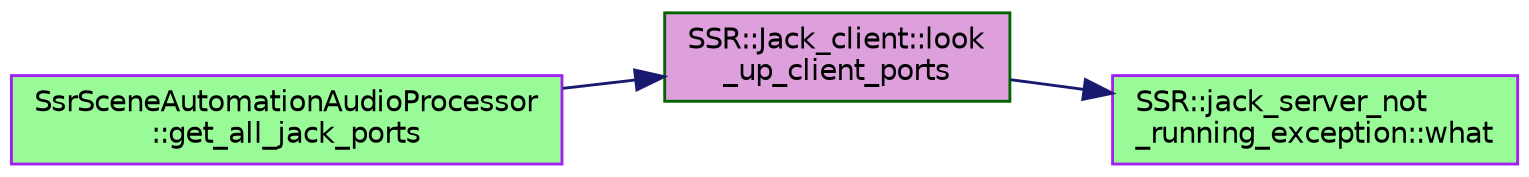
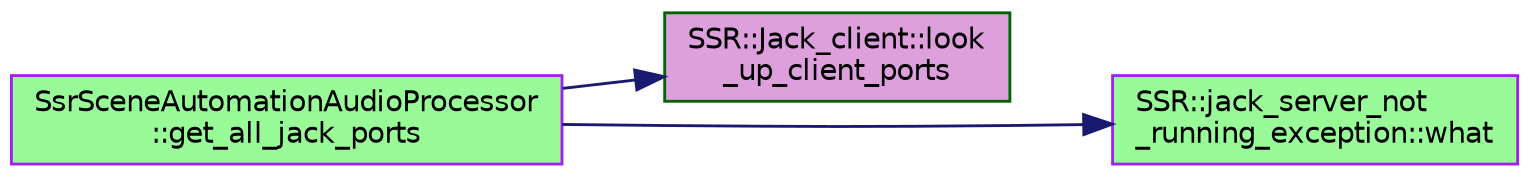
edge "SSR::Jack_client::look _up_client_ports" -> "SSR::jack_server_not _running_exception::what": now "SsrSceneAutomationAudioProcessor ::get_all_jack_ports" -> "SSR::jack_server_not _running_exception::what"
